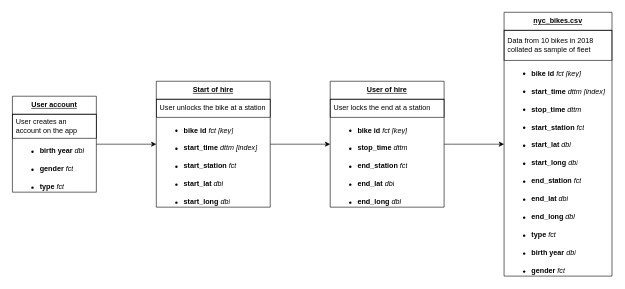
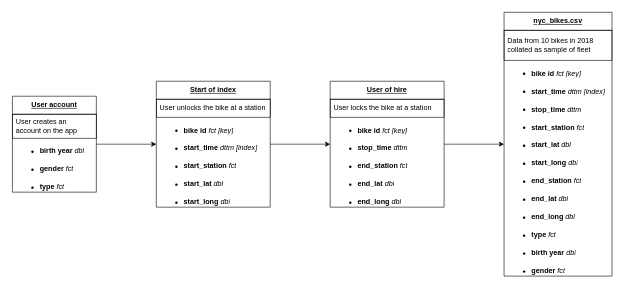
node "Start of hire": label "Start of hire" -> "Start of index"
node "User locks the end at a station": label "User locks the end at a station" -> "User locks the bike at a station"
